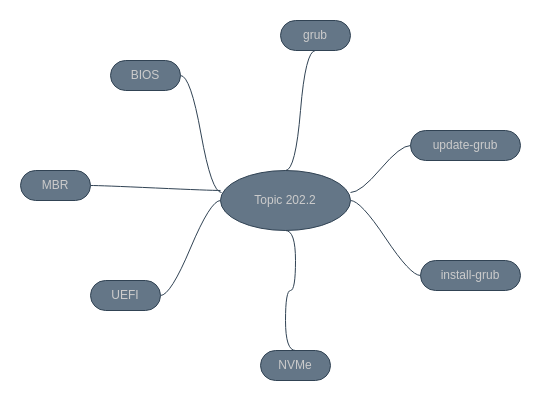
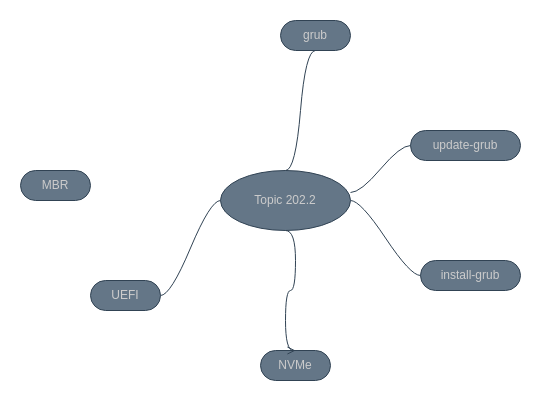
node "BIOS": removed
edge "BIOS" -- "Topic 202.2": removed
edge "MBR" -- "Topic 202.2": removed
edge "Topic 202.2" -- "NVMe": arrowhead none -> open
